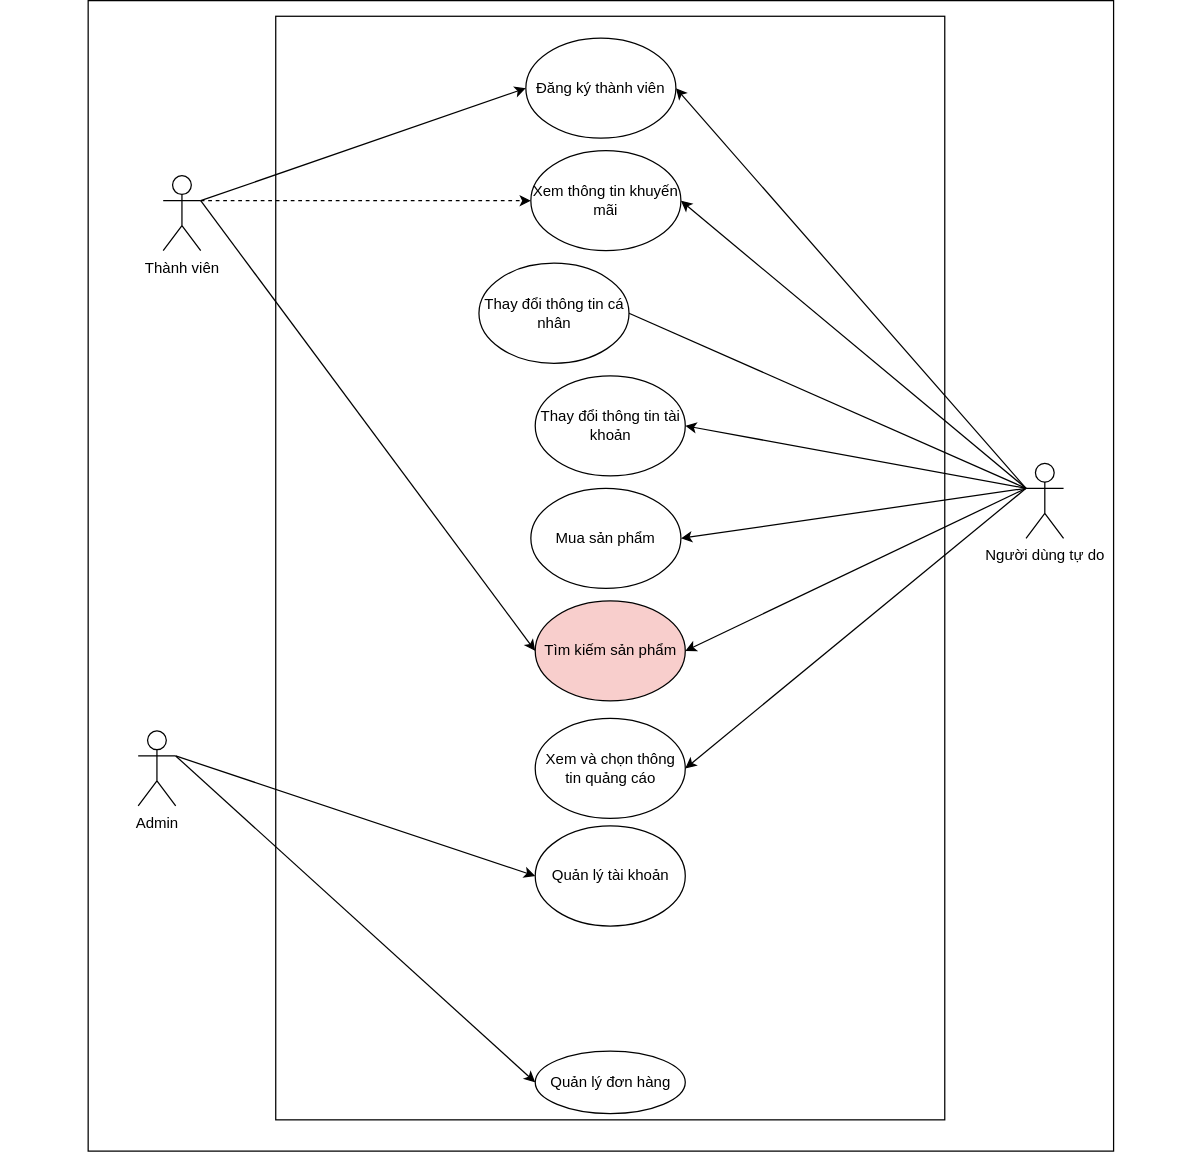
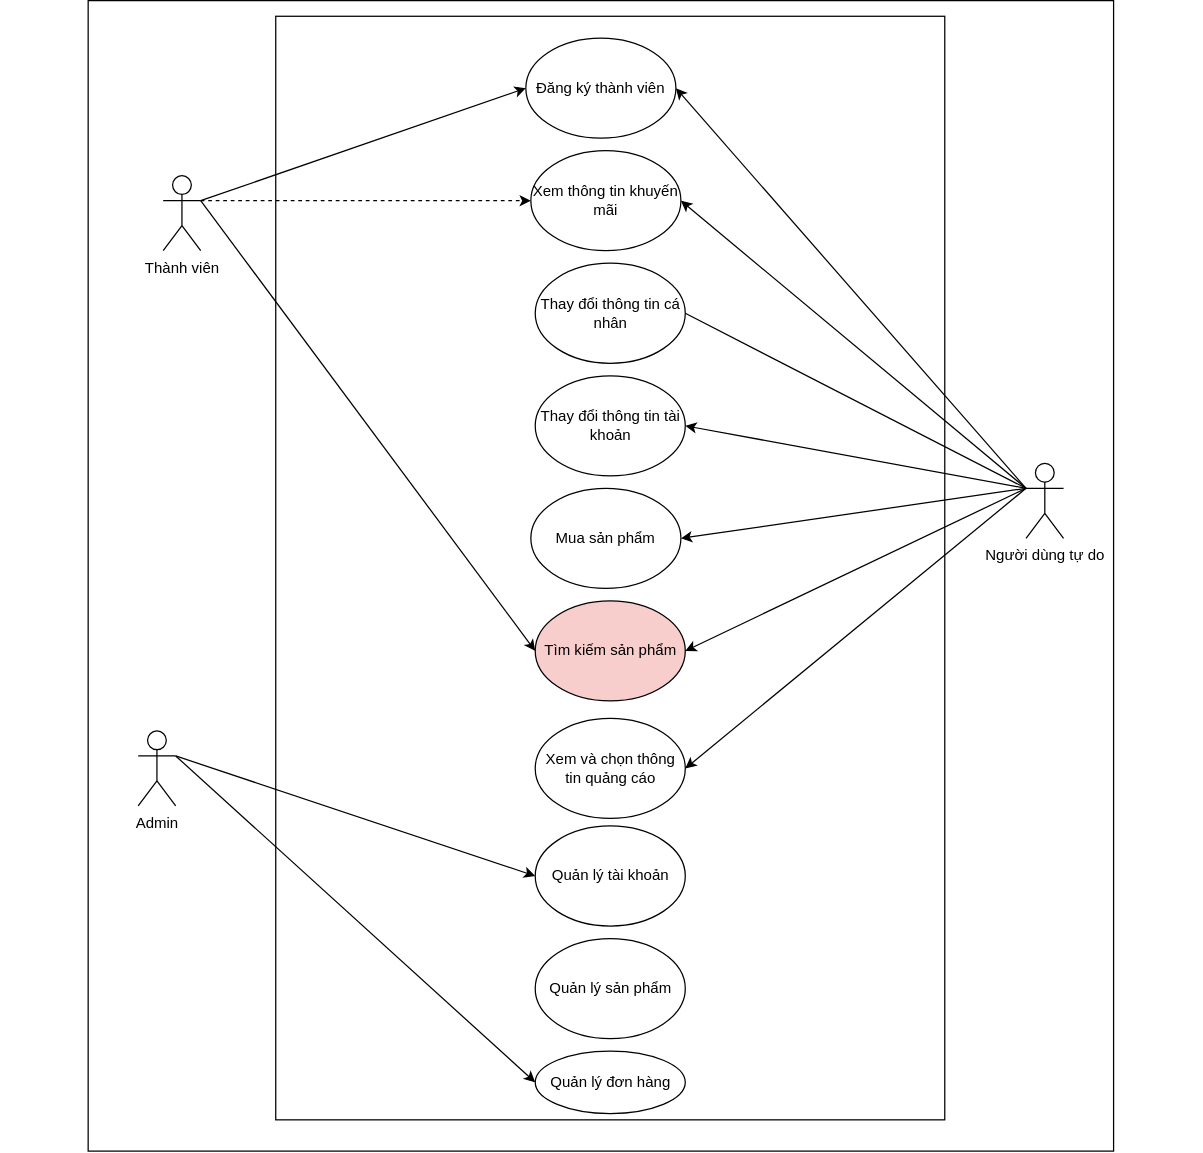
node "Thay đổi thông tin cá nhân": moved (554, 313) -> (610, 313)
node "Quản lý sản phẩm": added
